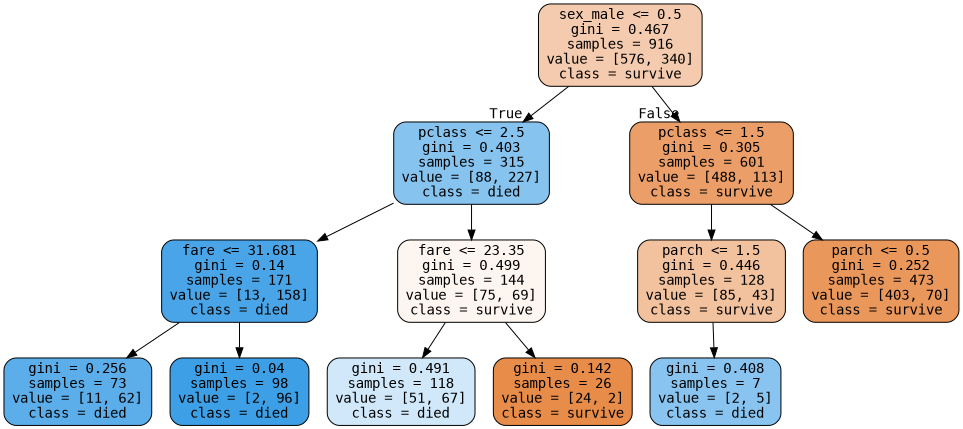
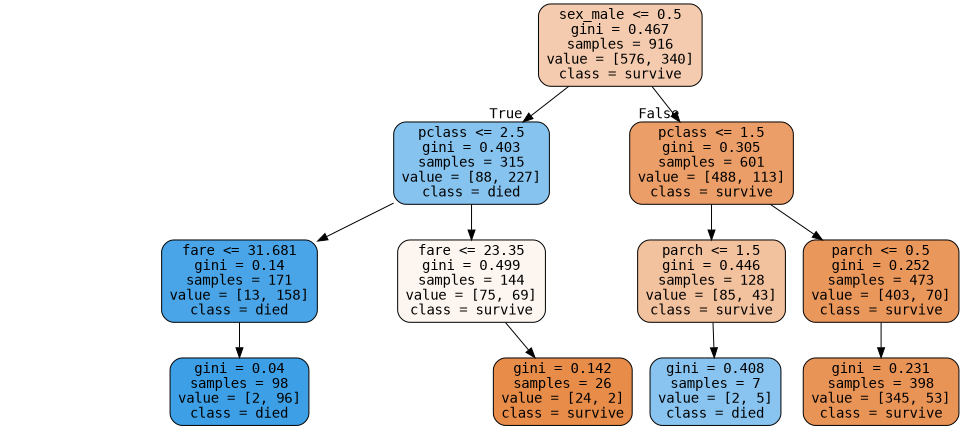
node "gini = 0.256 samples = 73 value = [11, 62] class = died": removed
node "gini = 0.491 samples = 118 value = [51, 67] class = died": removed
node "gini = 0.231 samples = 398 value = [345, 53] class = survive": added
